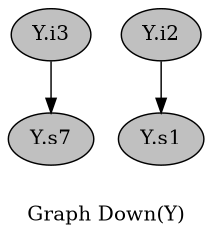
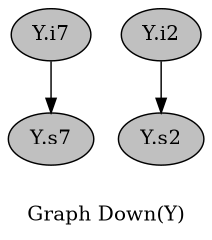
node "Y.i3": label "Y.i3" -> "Y.i7"
node "Y.s1": label "Y.s1" -> "Y.s2"
